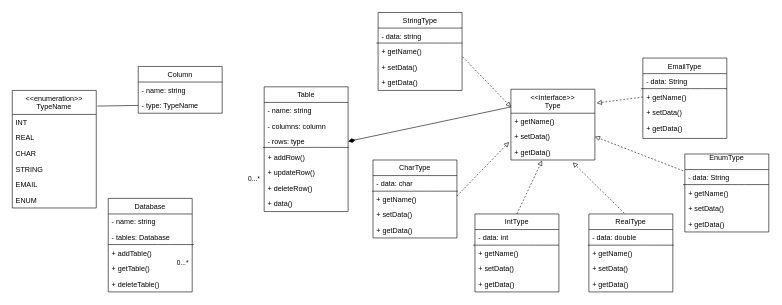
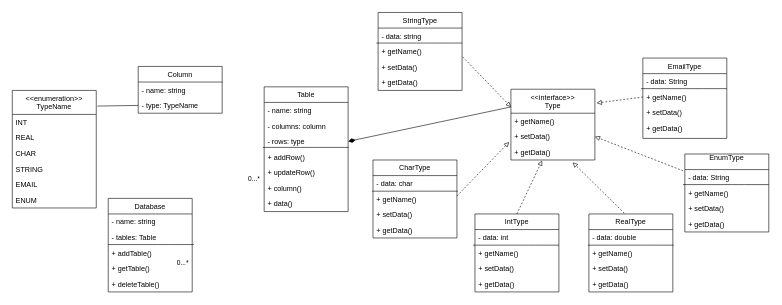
node "+ deleteRow()": label "+ deleteRow()" -> "+ column()"
node "- tables: Database": label "- tables: Database" -> "- tables: Table"
